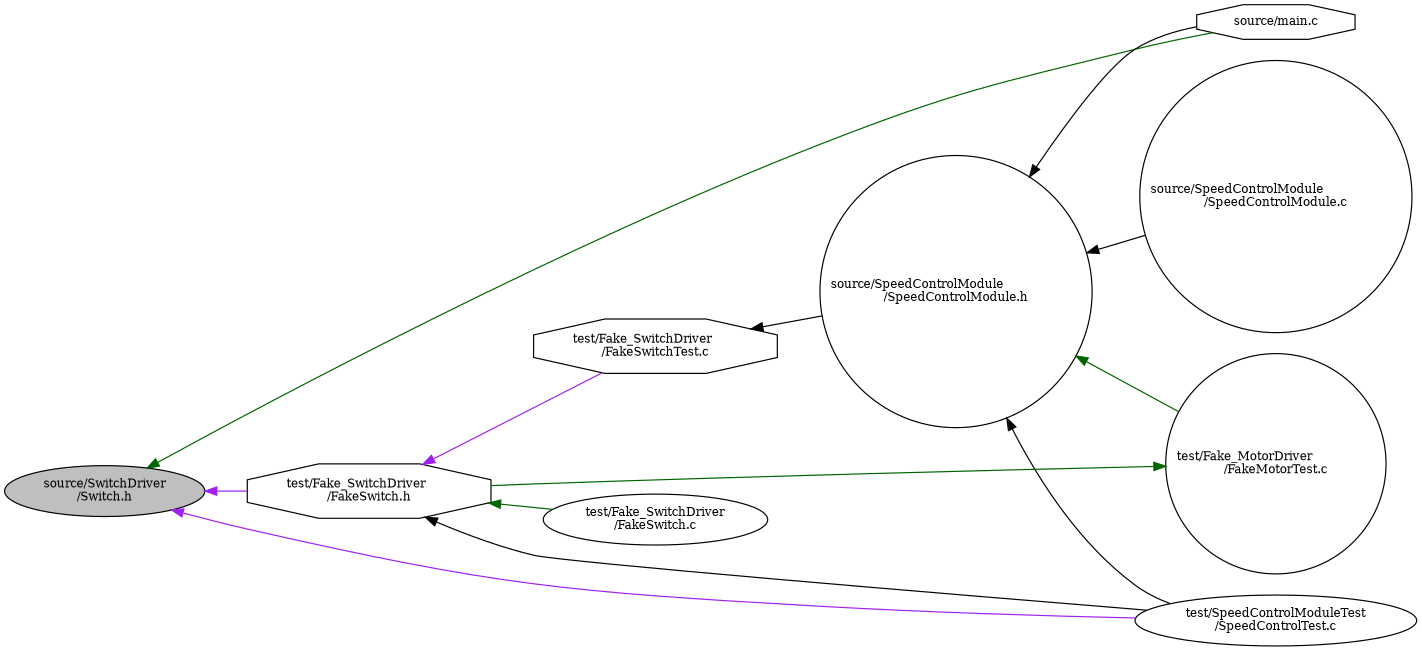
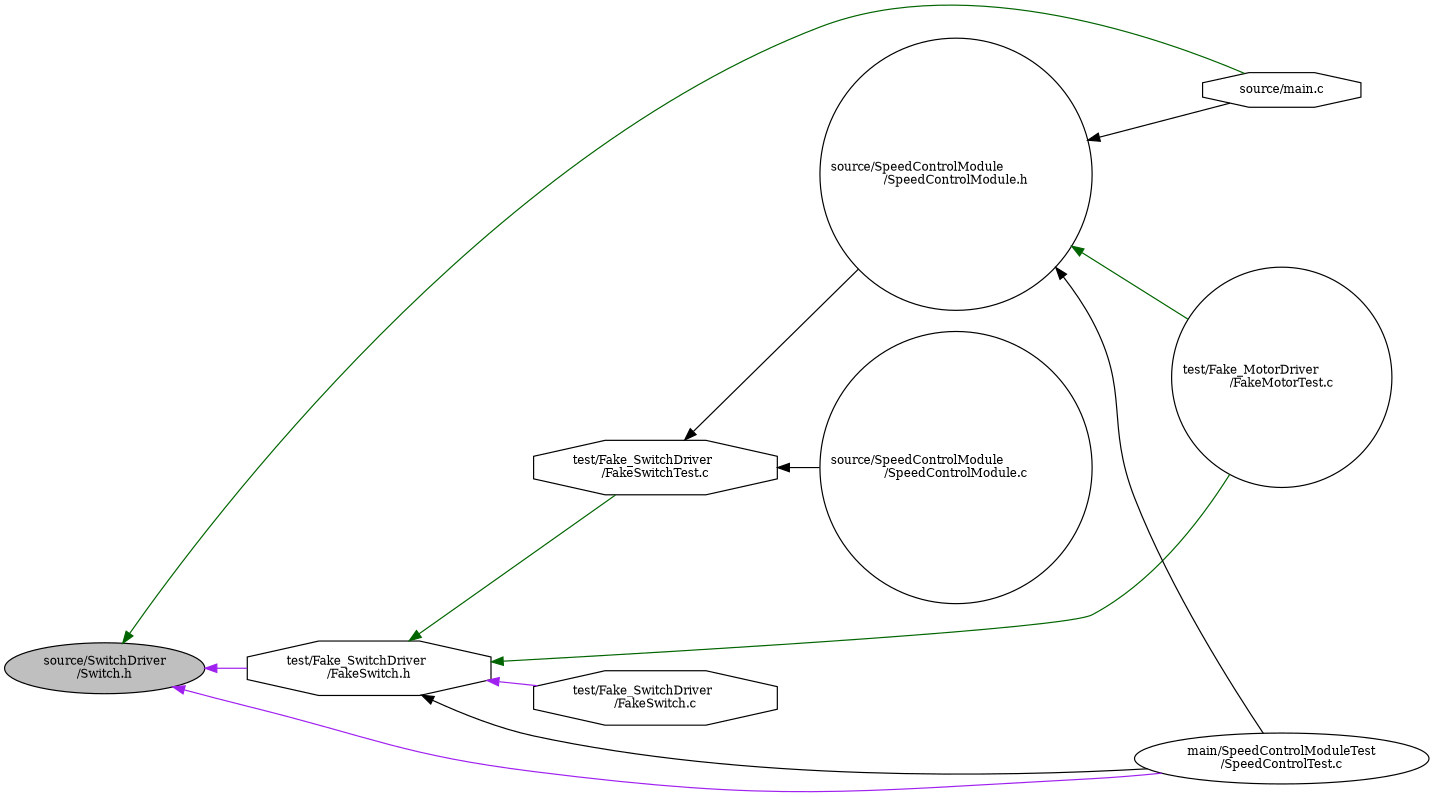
edge "source/SpeedControlModule /SpeedControlModule.c" -> "source/SpeedControlModule /SpeedControlModule.h": now "source/SpeedControlModule /SpeedControlModule.c" -> "test/Fake_SwitchDriver /FakeSwitchTest.c"
edge "test/Fake_SwitchDriver /FakeSwitchTest.c" -> "test/Fake_SwitchDriver /FakeSwitch.h": color purple -> darkgreen
edge "test/Fake_SwitchDriver /FakeSwitch.h" -> "test/Fake_MotorDriver /FakeMotorTest.c": reversed
edge "test/Fake_SwitchDriver /FakeSwitch.c" -> "test/Fake_SwitchDriver /FakeSwitch.h": color darkgreen -> purple
node "test/Fake_SwitchDriver /FakeSwitch.c": shape ellipse -> octagon
node "test/SpeedControlModuleTest /SpeedControlTest.c": label "test/SpeedControlModuleTest /SpeedControlTest.c" -> "main/SpeedControlModuleTest /SpeedControlTest.c"
